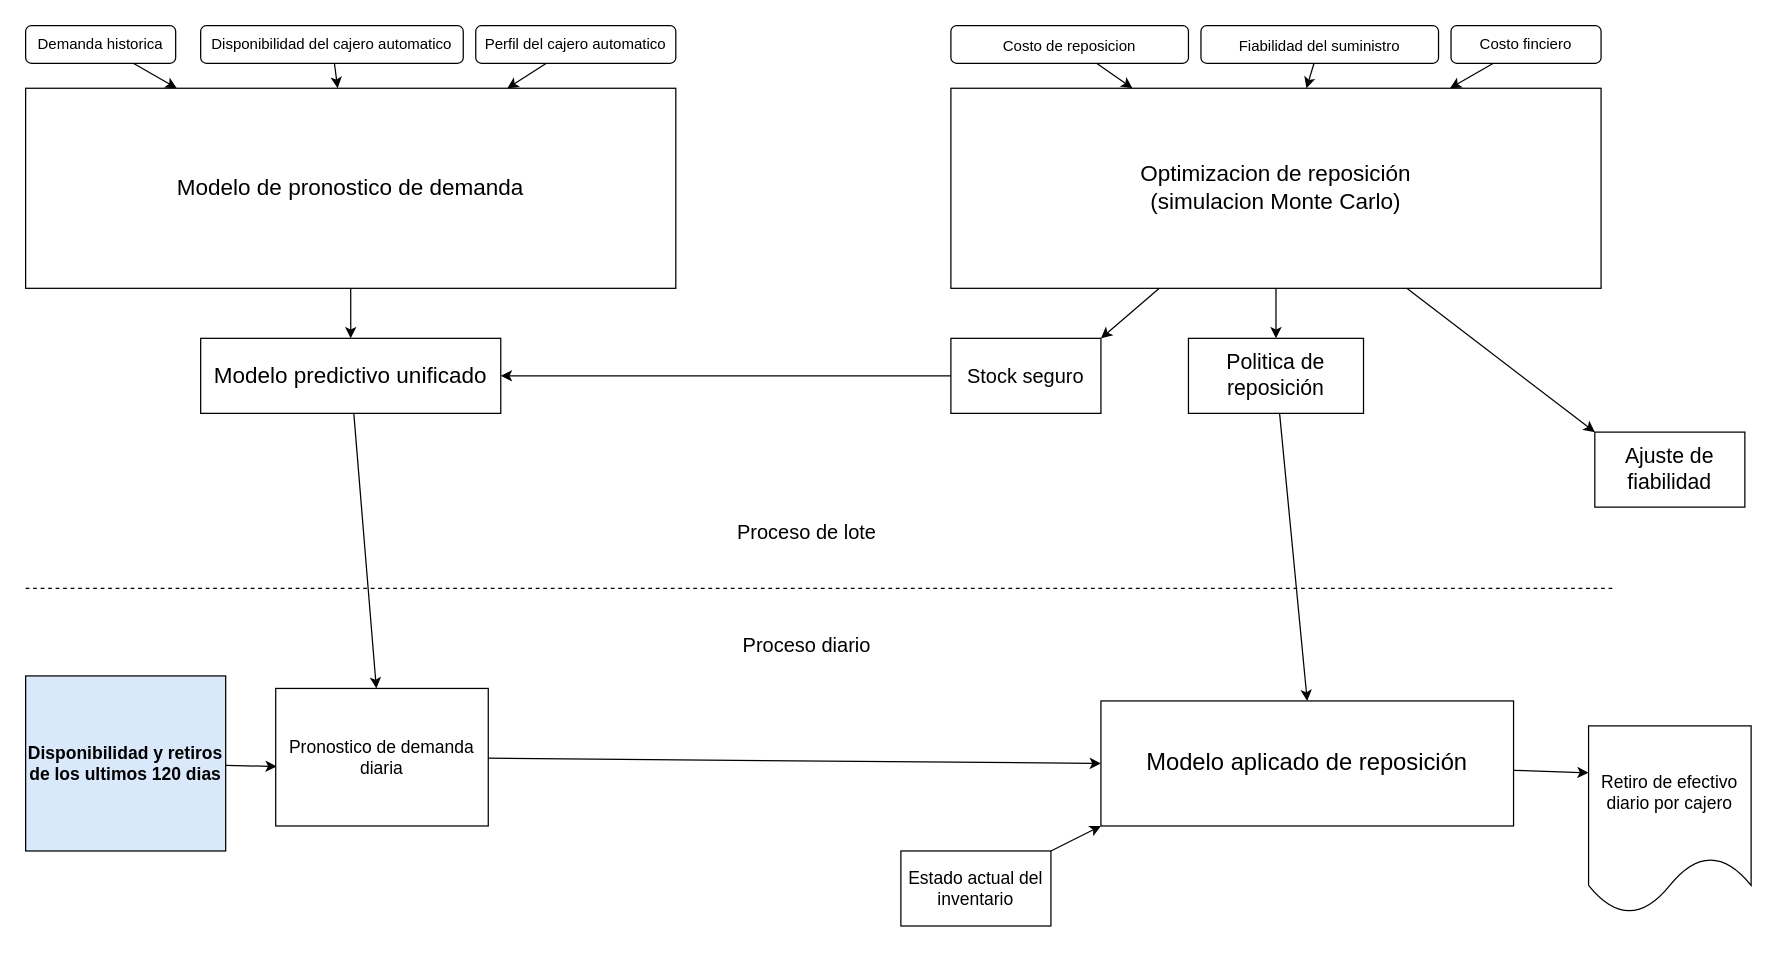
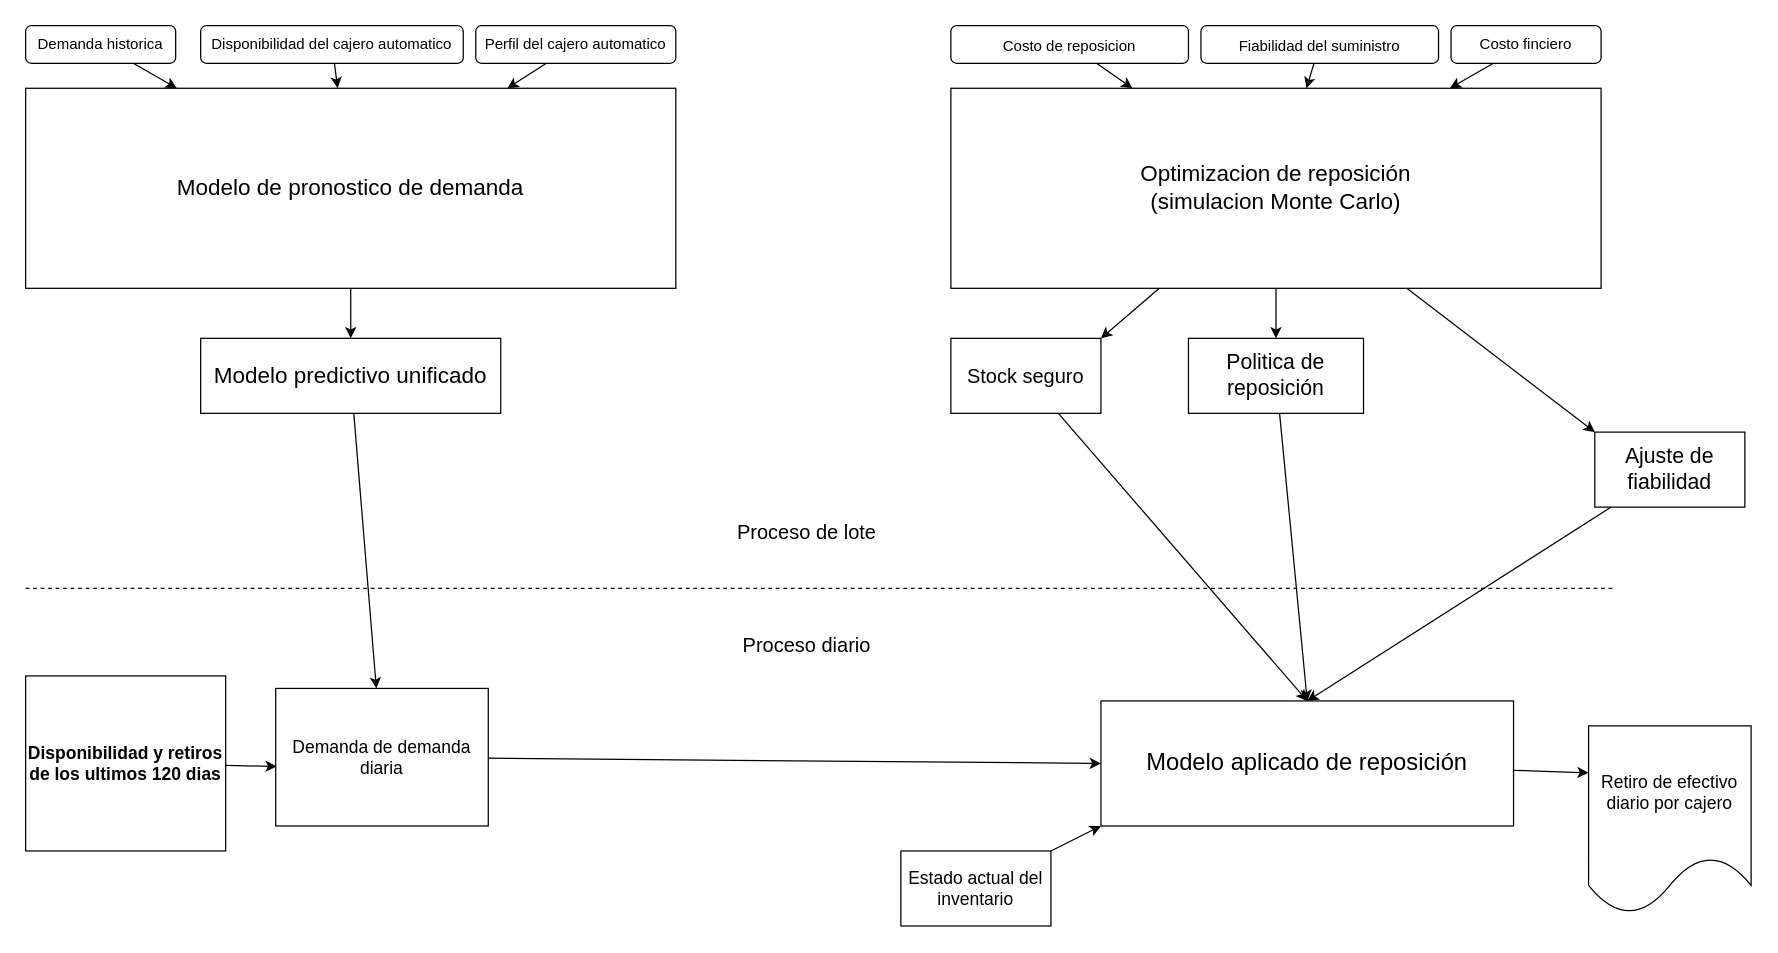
edge "Stock seguro" -> "Modelo predictivo unificado": now "Stock seguro" -> "Modelo aplicado de reposición"
edge "Ajuste de fiabilidad" -> "Modelo aplicado de reposición": added
node "Pronostico de demanda diaria": label "Pronostico de demanda diaria" -> "Demanda de demanda diaria"
node "Disponibilidad y retiros de los ultimos 120 dias": fillcolor #dae8fc -> #ffffff
